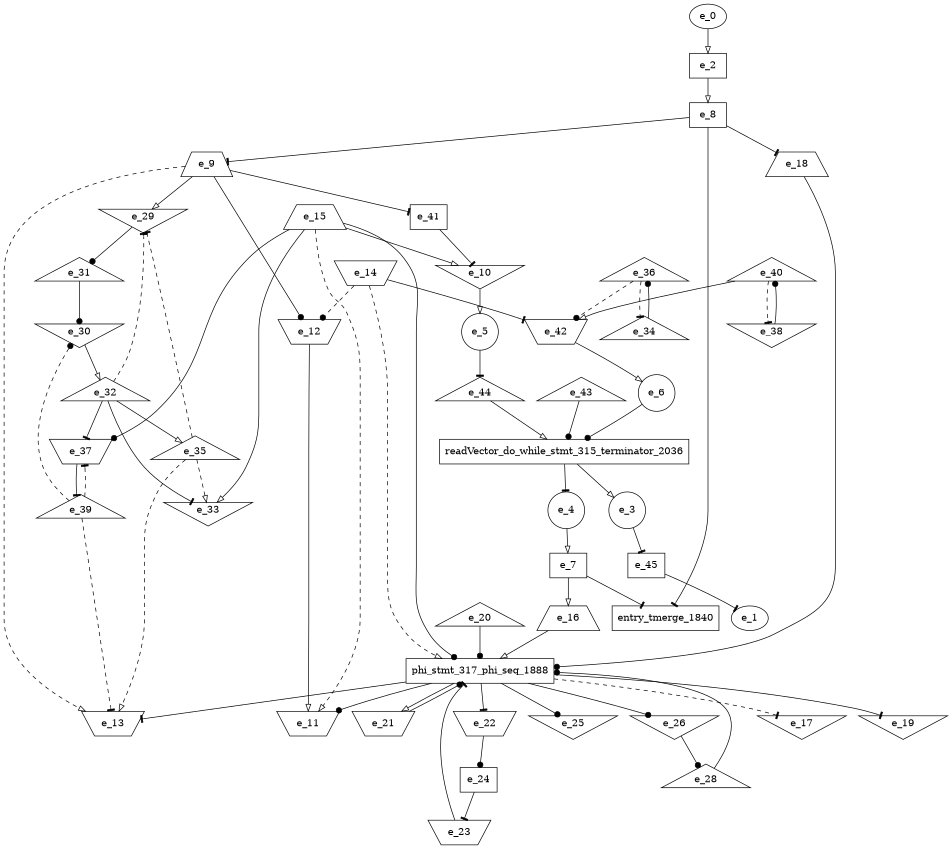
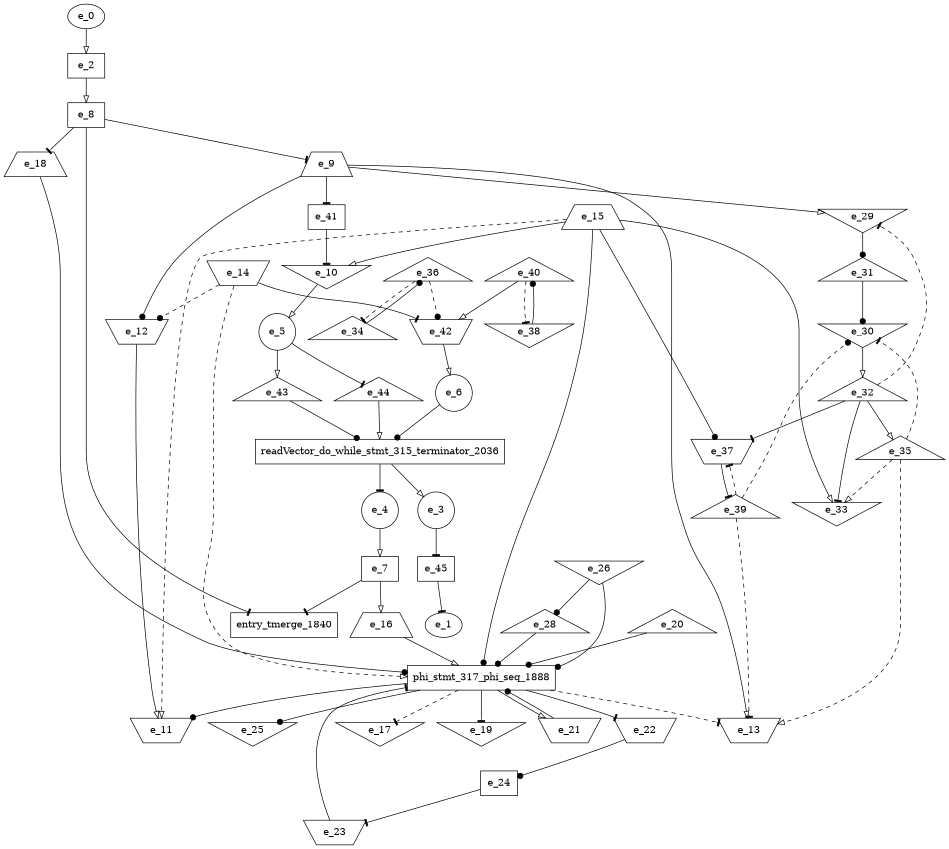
edge "e_35" -> "e_29": now "e_35" -> "e_30"
edge "e_5" -> "e_43": added
edge "e_9" -> "e_13": style dashed -> solid
edge "phi_stmt_317_phi_seq_1888" -> "e_26": reversed
edge "phi_stmt_317_phi_seq_1888" -> "e_13": style solid -> dashed
